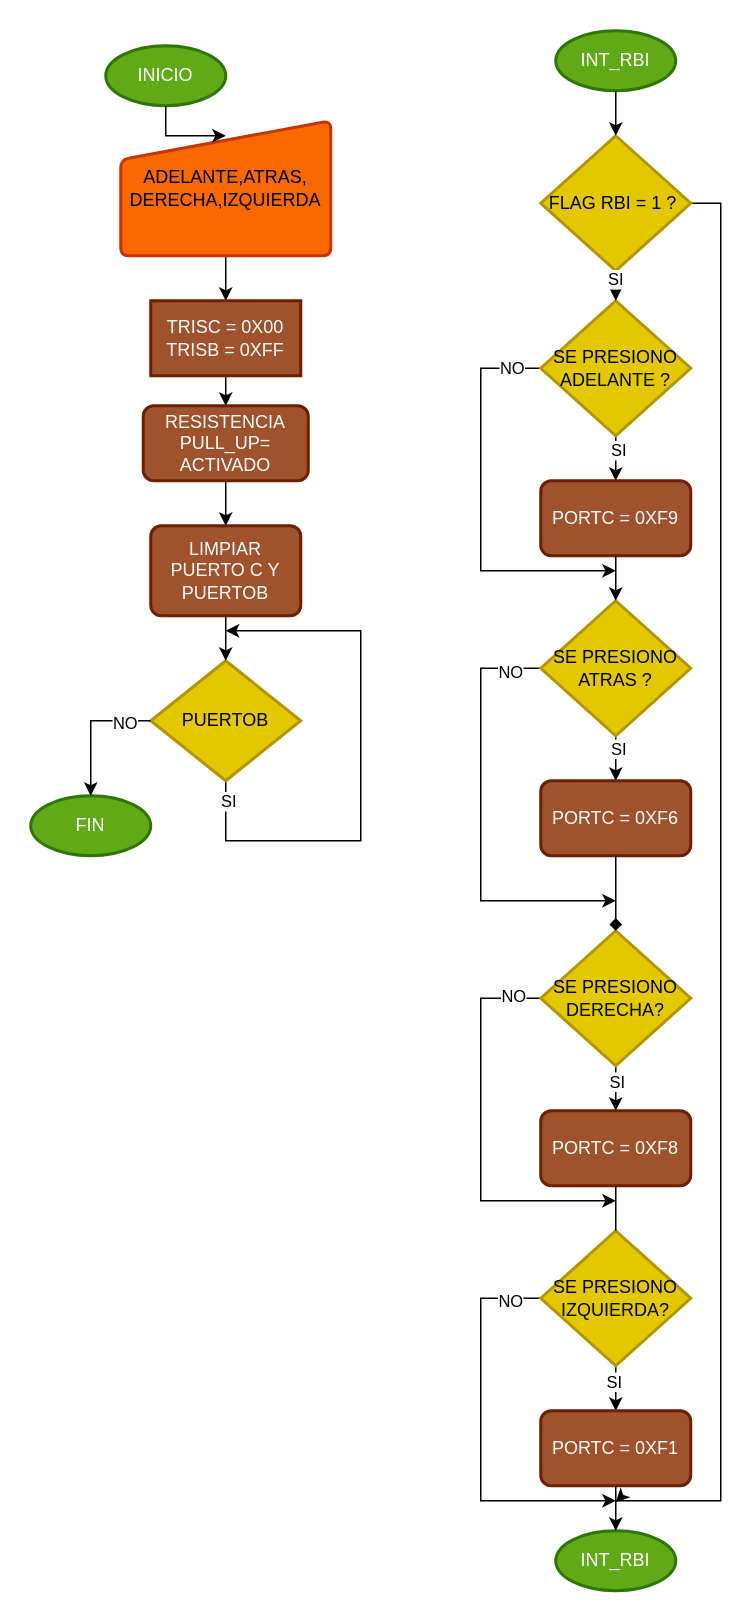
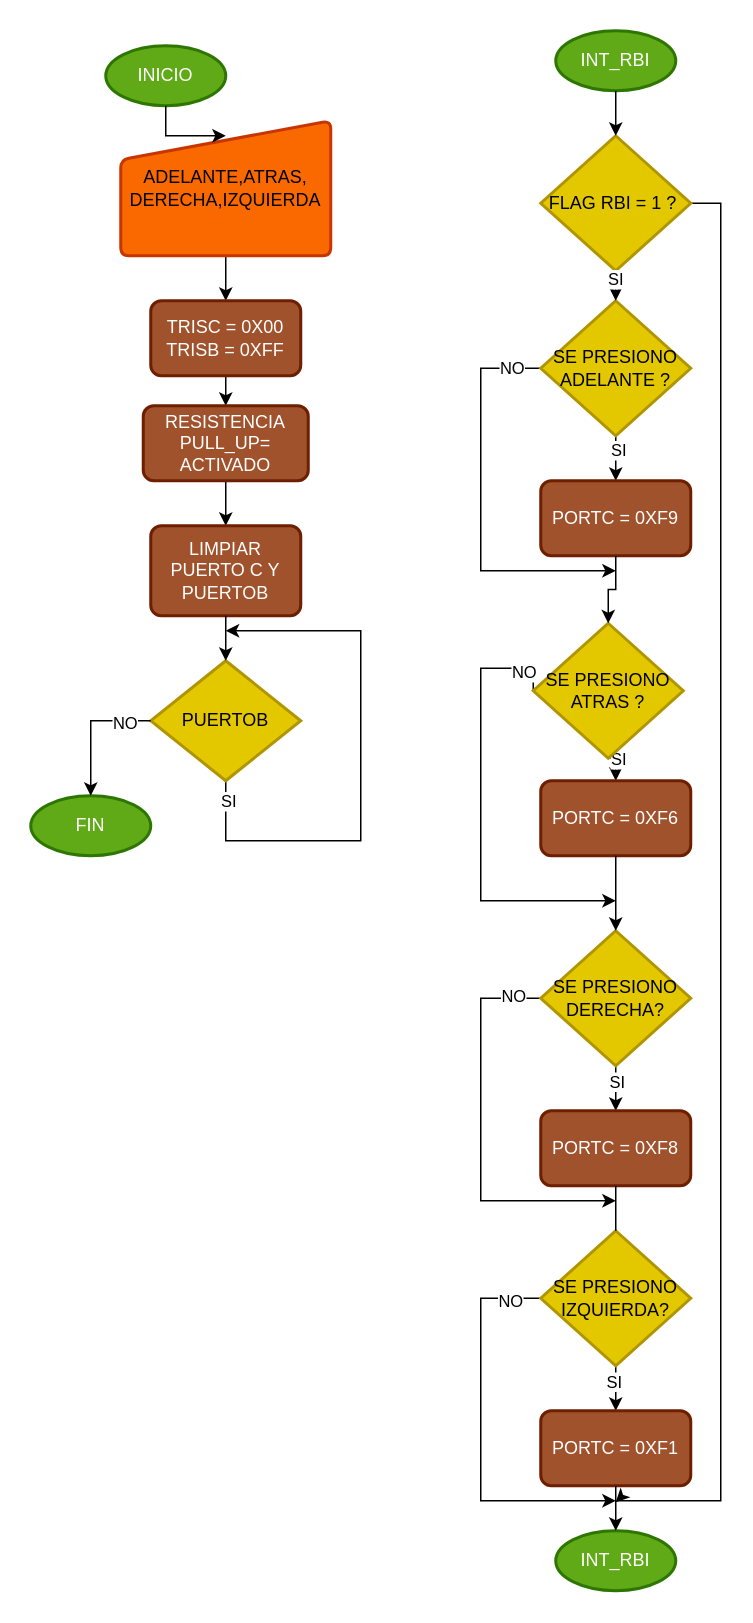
node "TRISC = 0X00 TRISB = 0XFF": shape rectangle -> rounded rectangle
node "SE PRESIONO ATRAS ?": moved (616, 668) -> (608, 691)
edge "PORTC = 0XF6" -> "SE PRESIONO DERECHA?": arrowhead diamond -> classic
